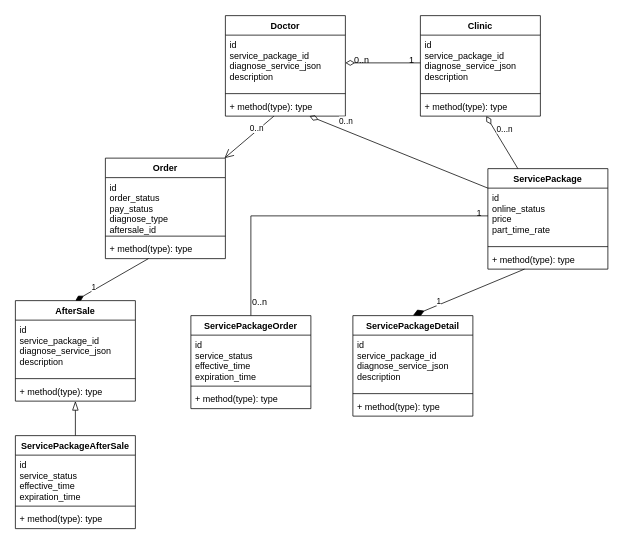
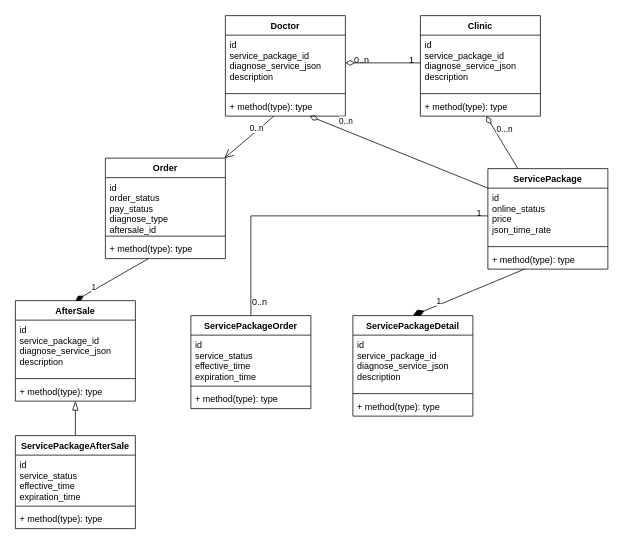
node "id online_status price part_time_rate": label "id online_status price part_time_rate" -> "id online_status price json_time_rate"
